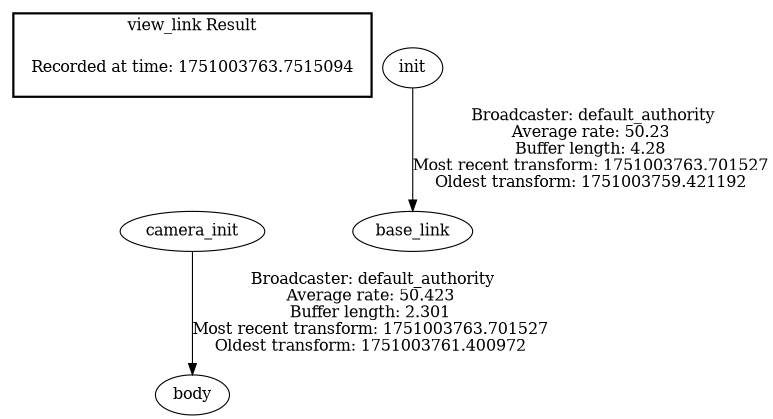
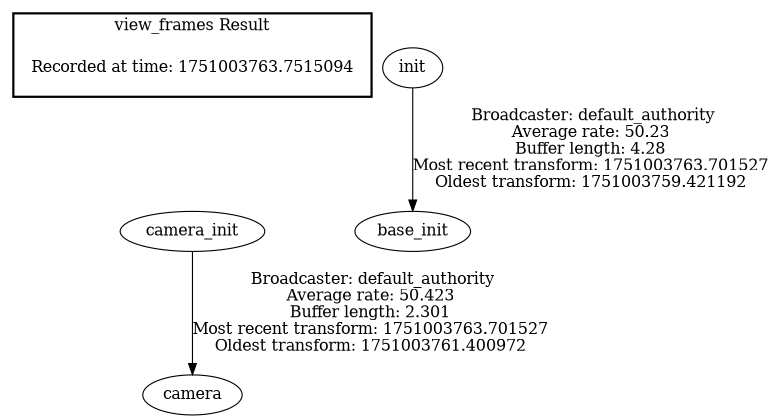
cluster "view_link Result": label "view_link Result" -> "view_frames Result"
node "base_link": label "base_link" -> "base_init"
node "body": label "body" -> "camera"
